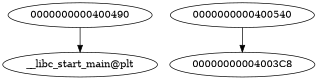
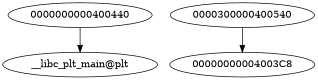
node "0000000000400490": label "0000000000400490" -> "0000000000400440"
node "0000000000400540": label "0000000000400540" -> "0000300000400540"
node "__libc_start_main@plt": label "__libc_start_main@plt" -> "__libc_plt_main@plt"
